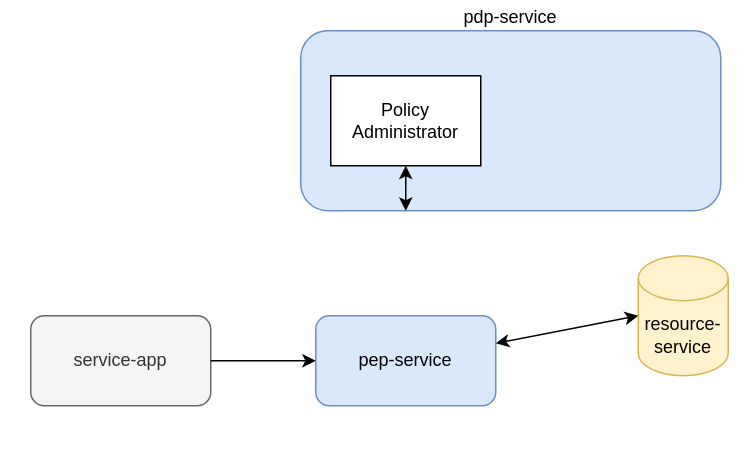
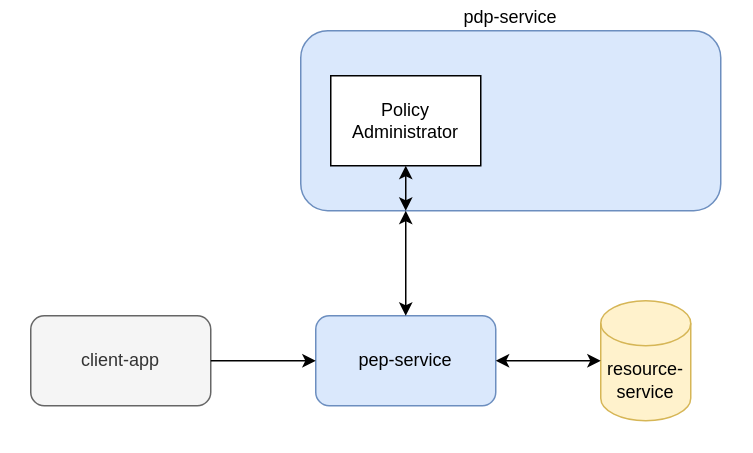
edge "pdp-service" -- "pep-service": added
node "resource-service": moved (683, 316) -> (646, 361)
node "service-app": label "service-app" -> "client-app"
